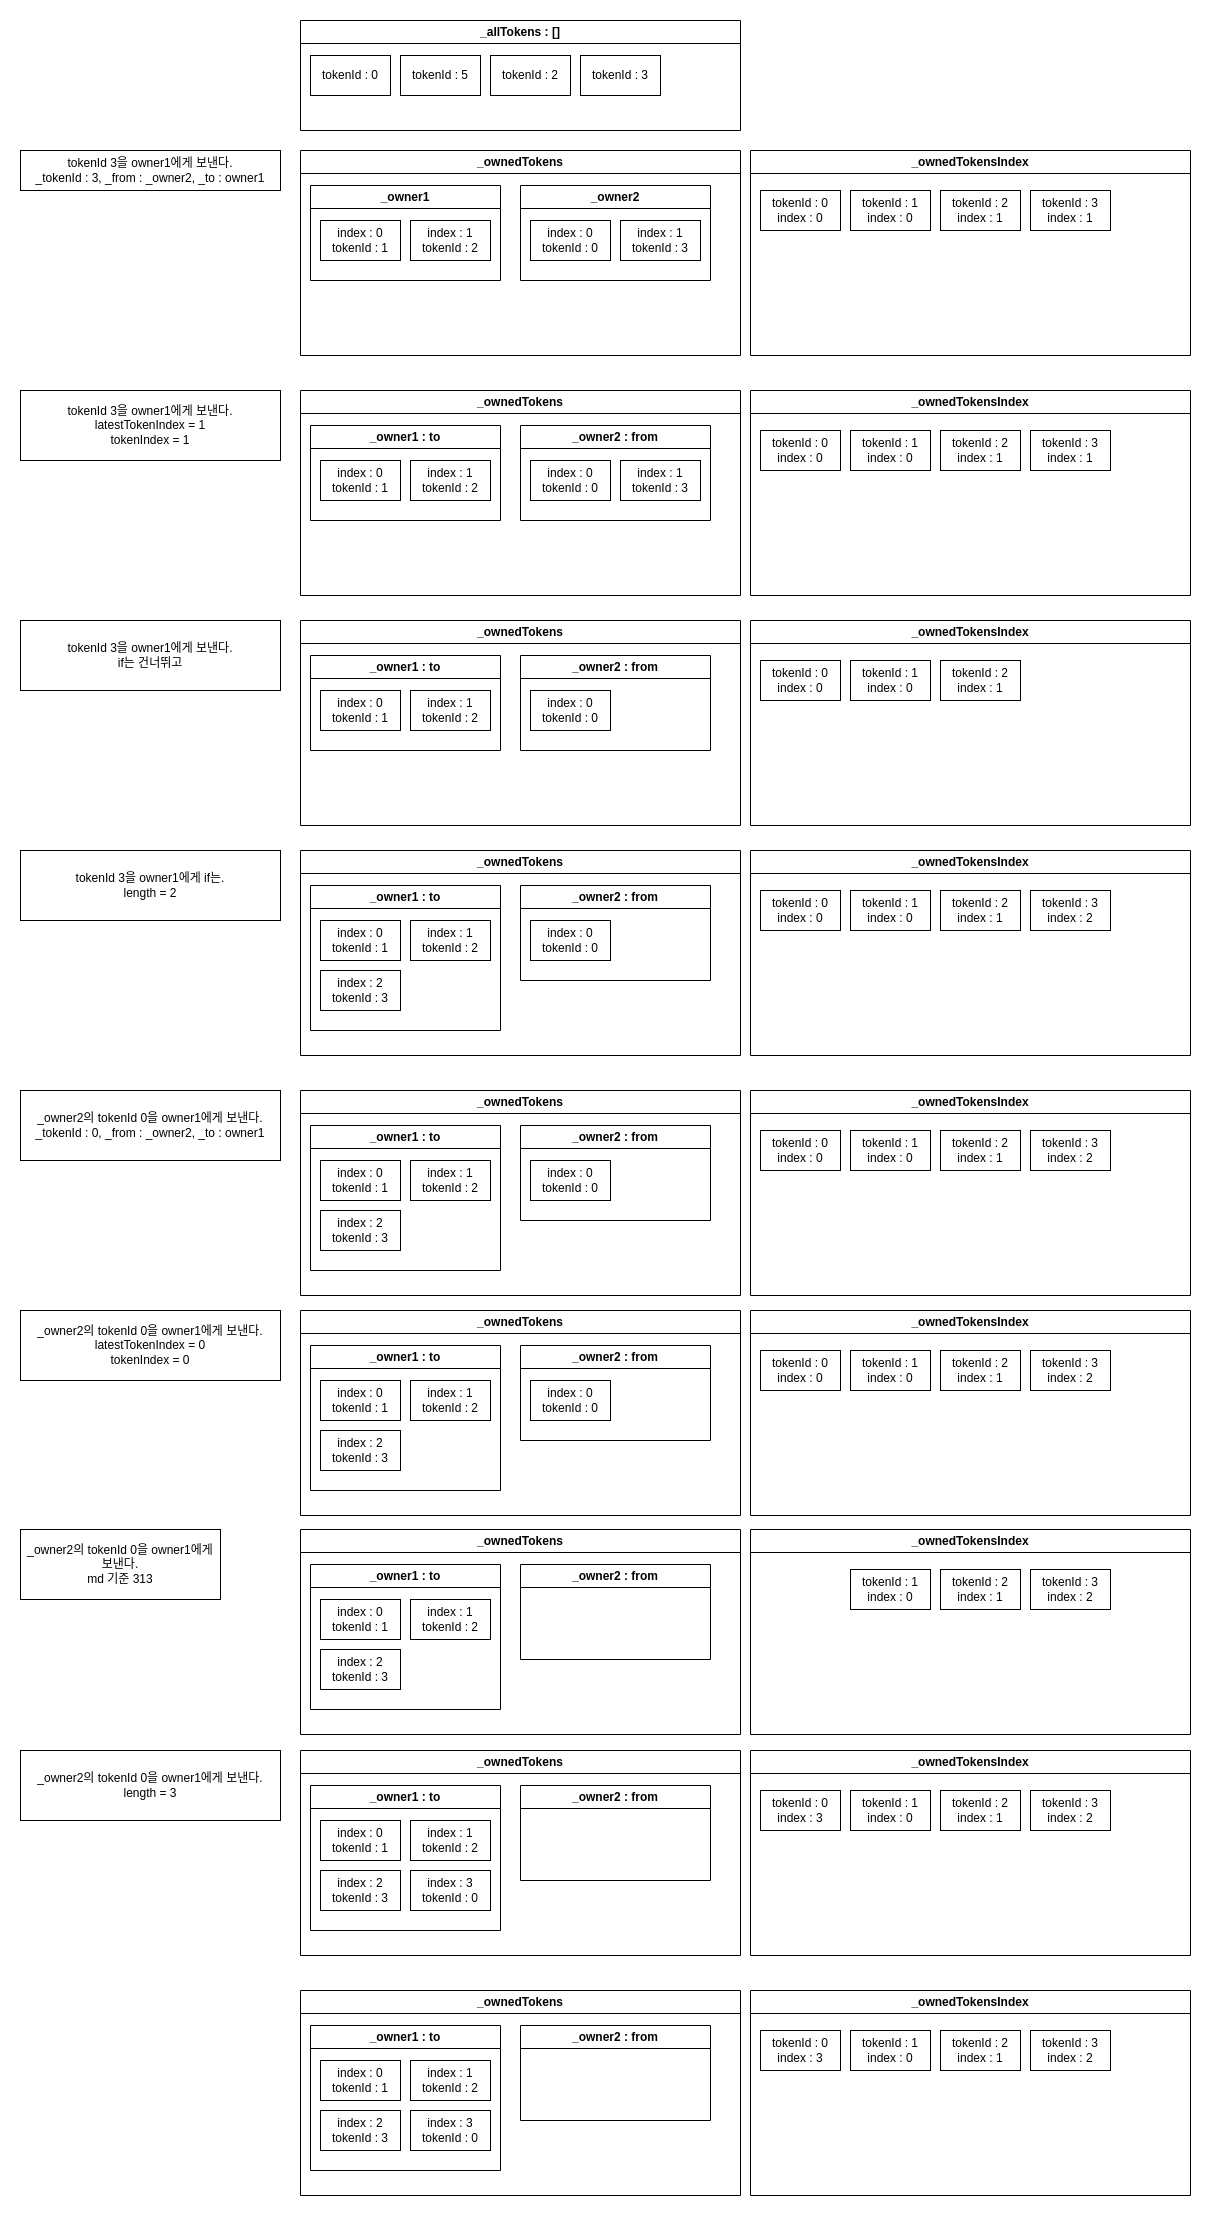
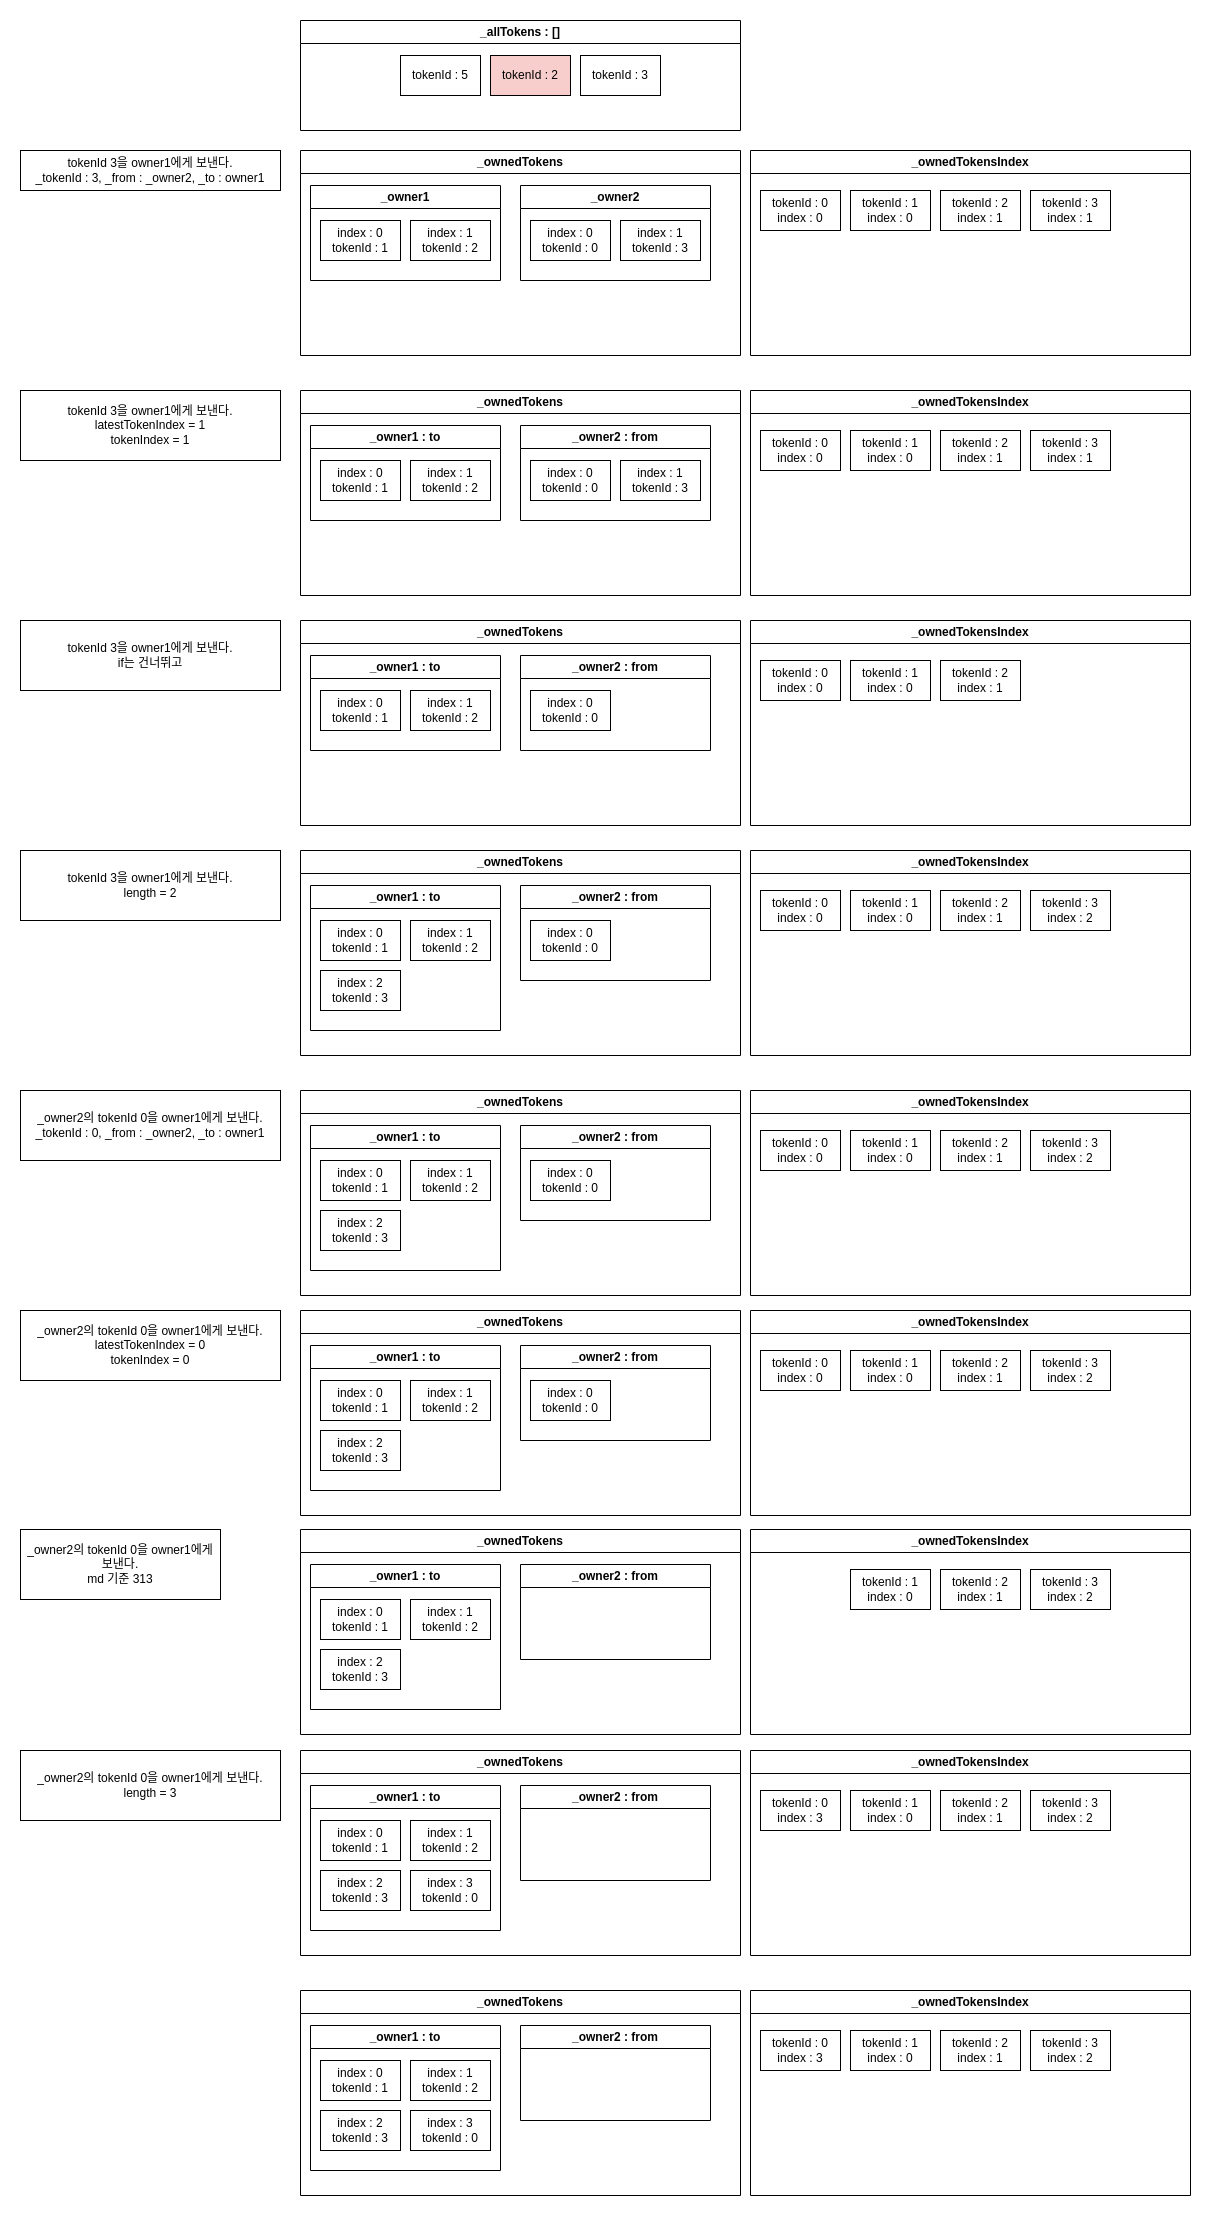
node "tokenId : 0": removed
node "tokenId : 2": fillcolor #ffffff -> #f8cecc
node "tokenId 3을 owner1에게 if는. length = 2": label "tokenId 3을 owner1에게 if는. length = 2" -> "tokenId 3을 owner1에게 보낸다. length = 2"
